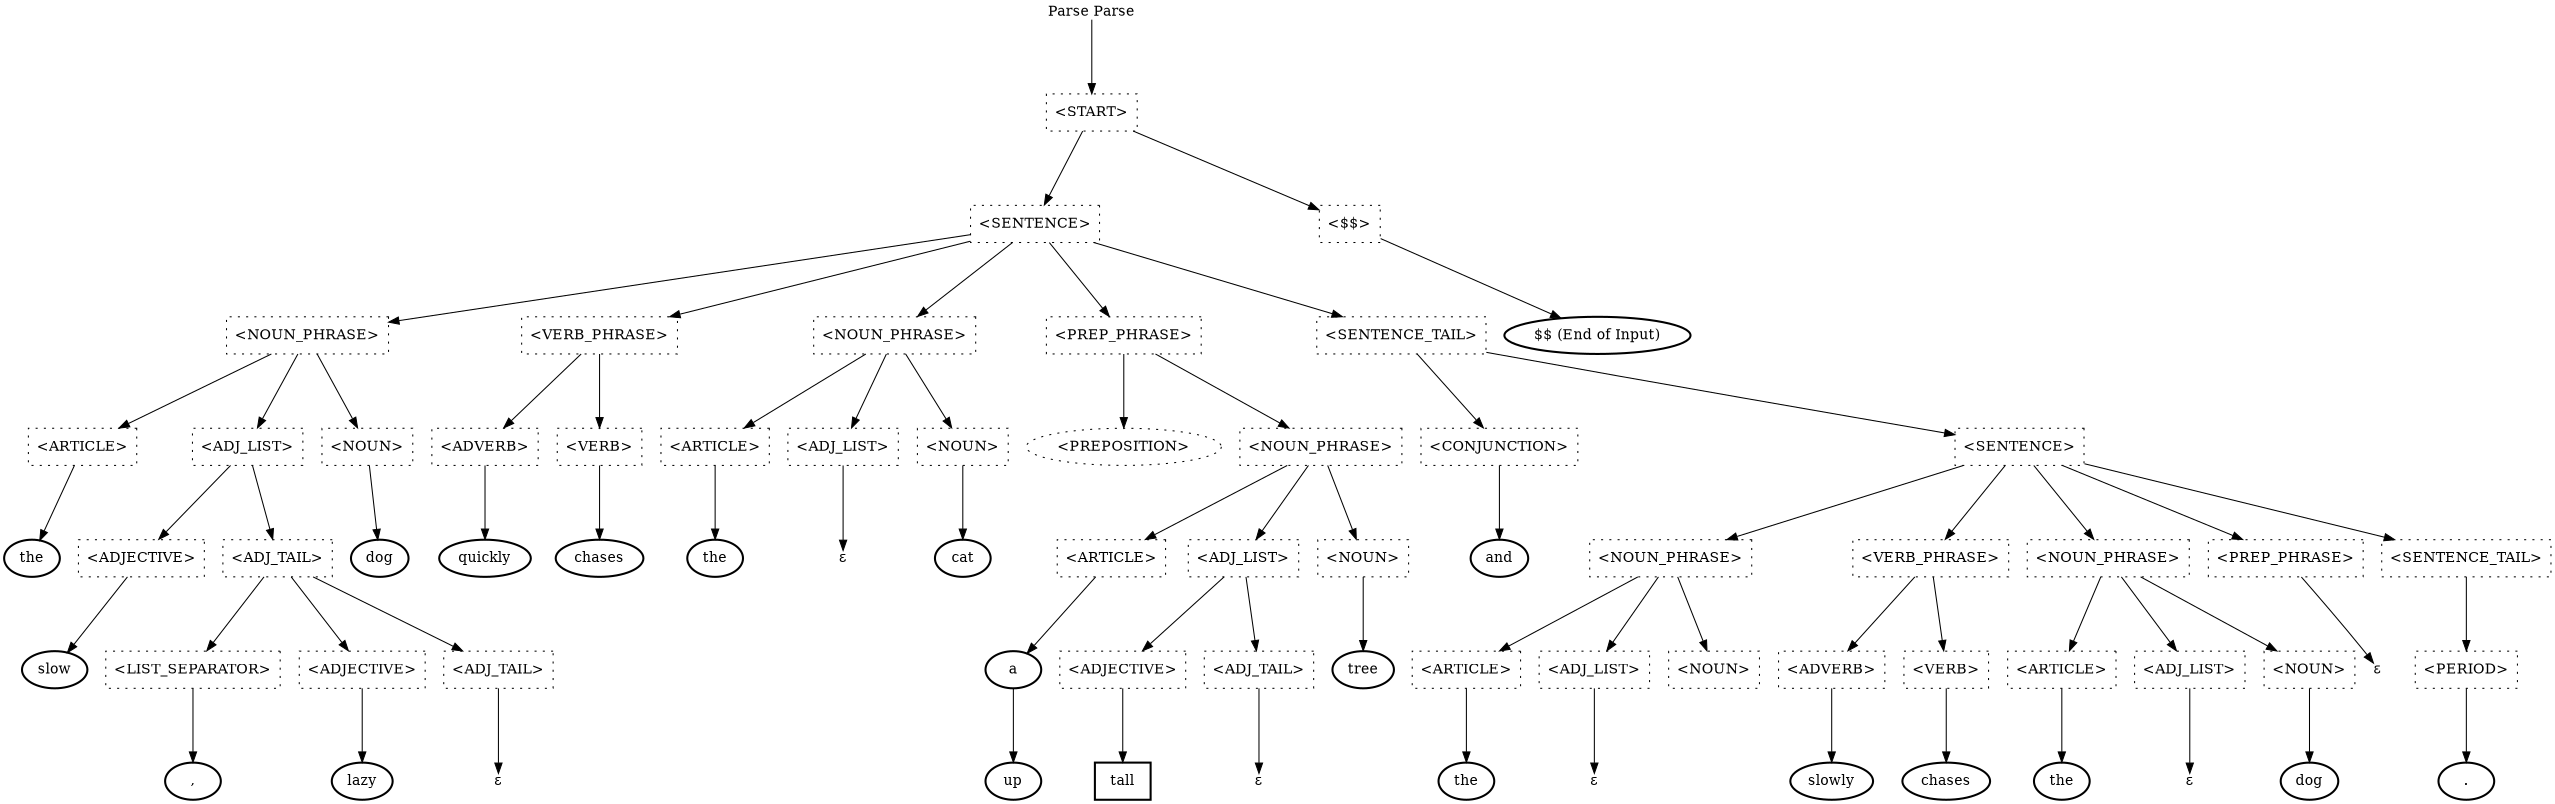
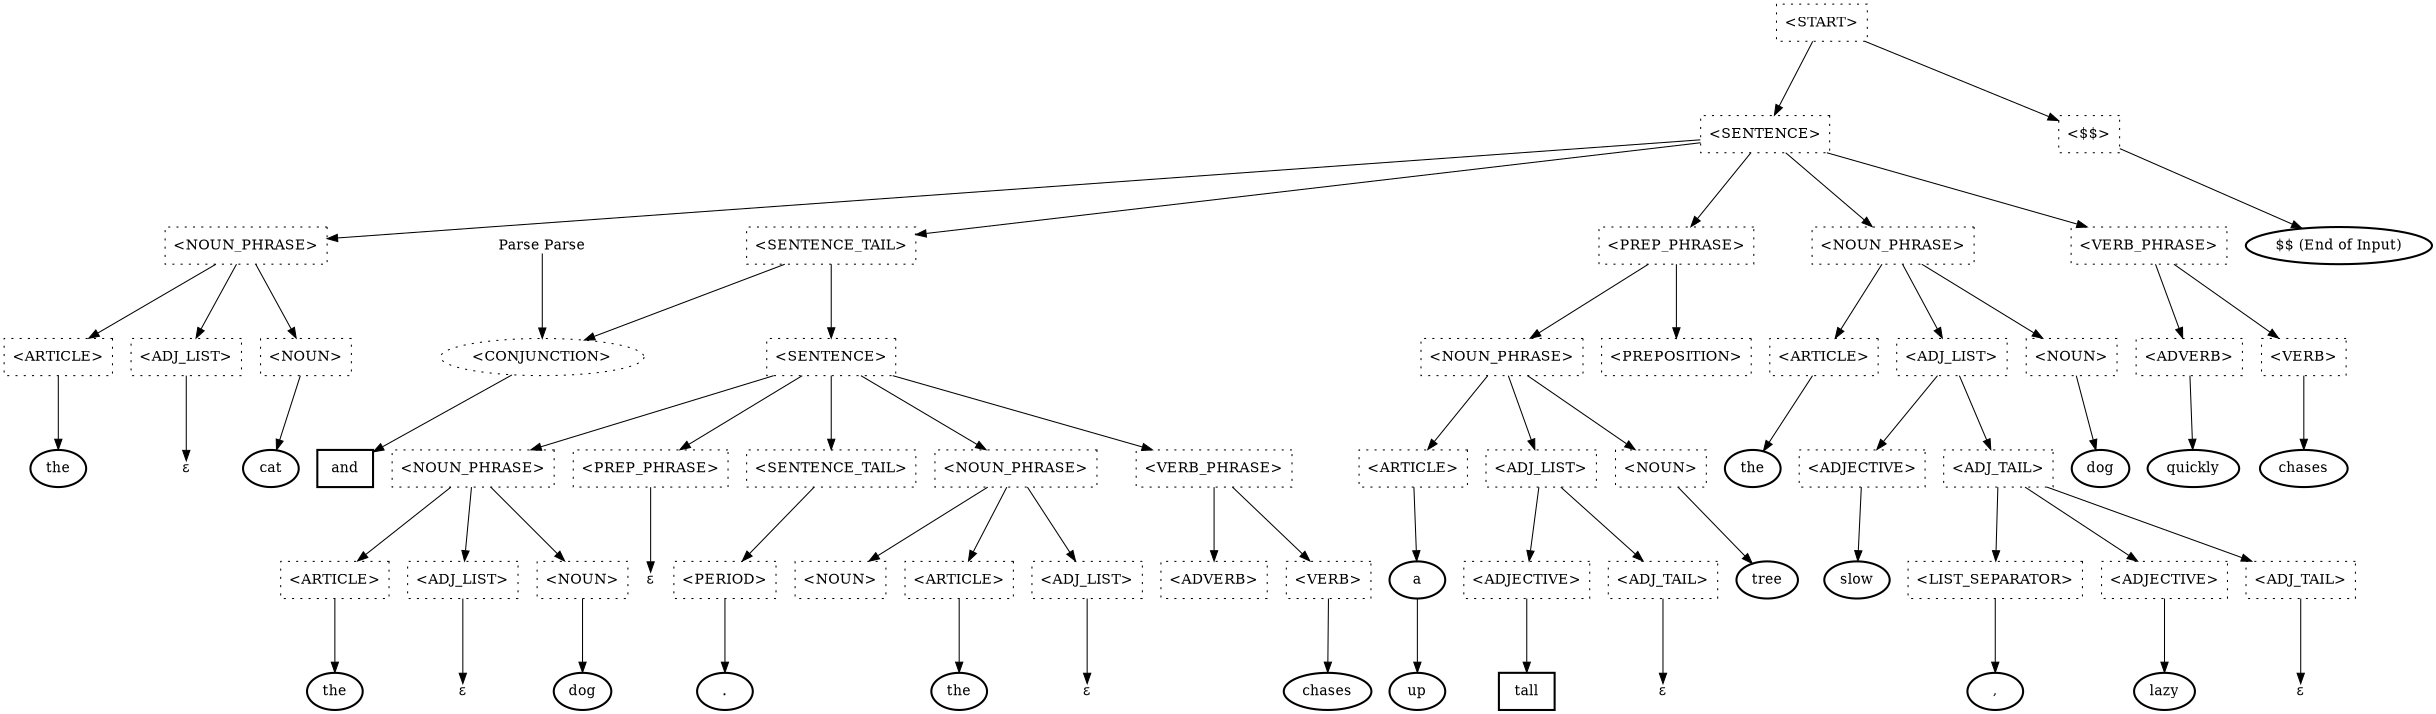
edge "Parse Parse" -> "<START>": now "Parse Parse" -> "<CONJUNCTION>"
node "<PREPOSITION>": shape ellipse -> box
node "<CONJUNCTION>": shape box -> ellipse
node "and": shape ellipse -> box
node "slowly": removed
